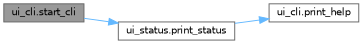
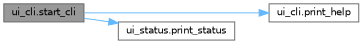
edge "ui_status.print_status" -> "ui_cli.print_help": now "ui_cli.start_cli" -> "ui_cli.print_help"
